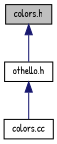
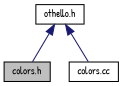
edge "othello.h" -> "colors.h": reversed
